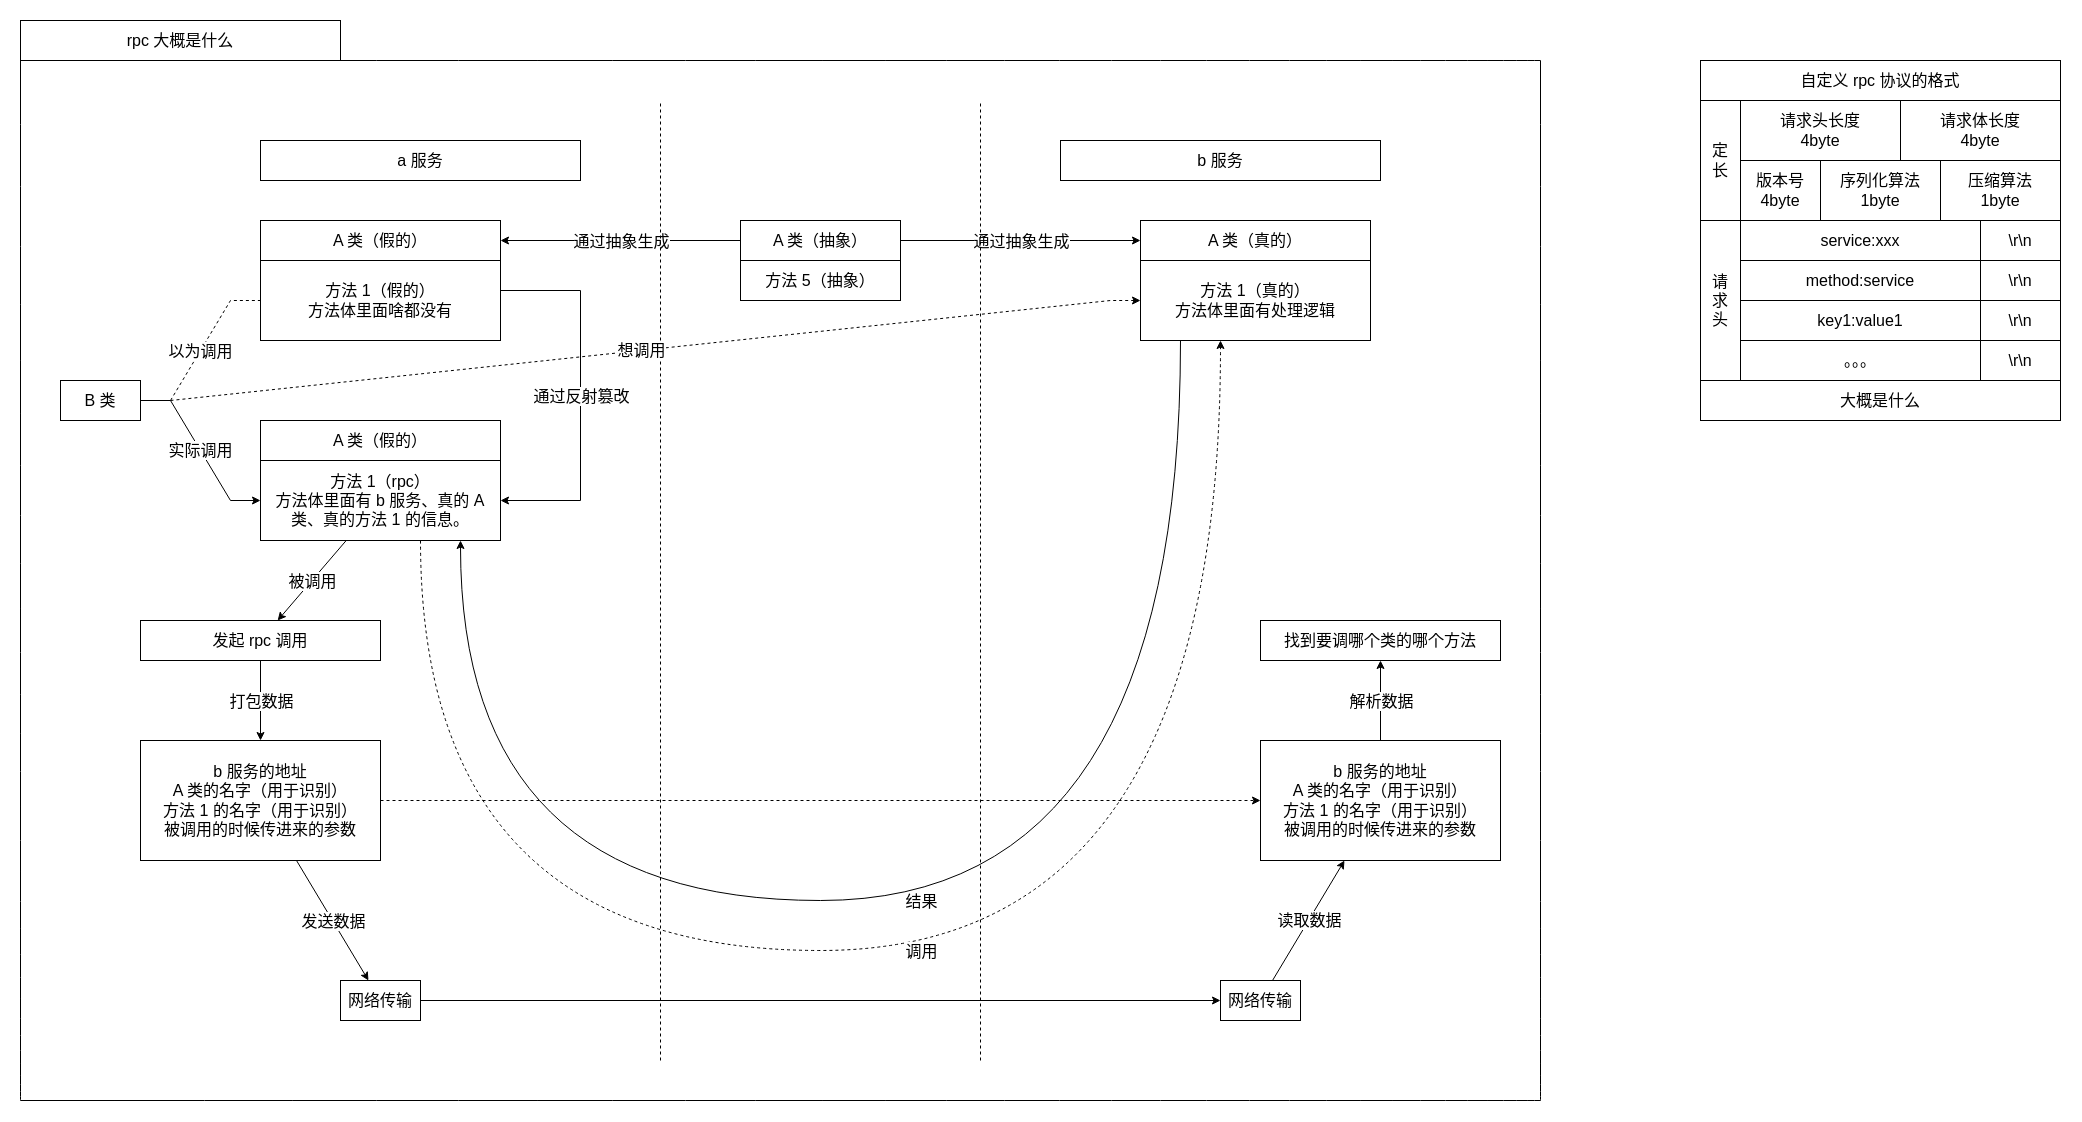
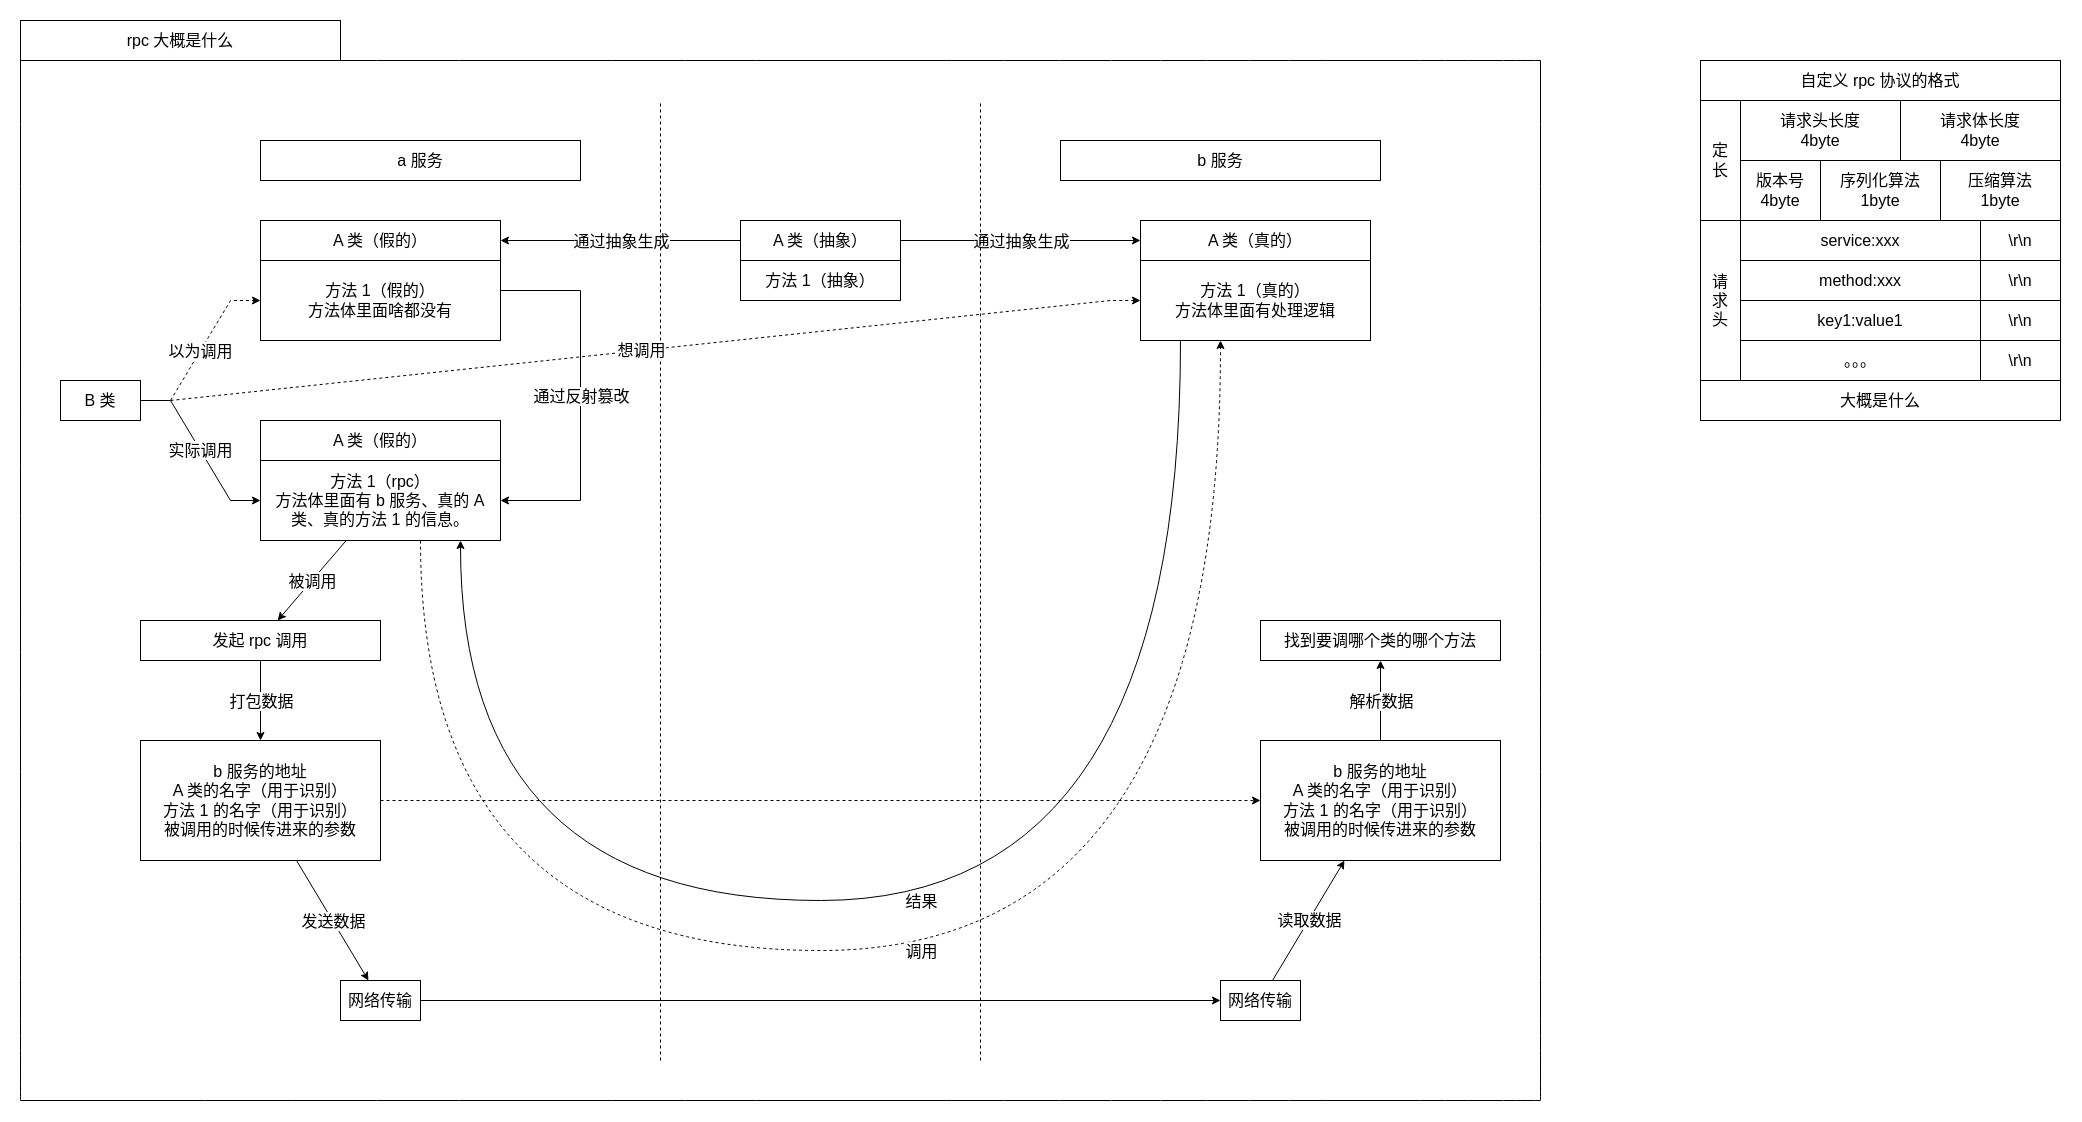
node "方法 5（抽象）": label "方法 5（抽象）" -> "方法 1（抽象）"
node "method:service": label "method:service" -> "method:xxx"
edge "方法 1（假的） 方法体里面啥都没有" -- "B 类": arrowhead none -> classic
